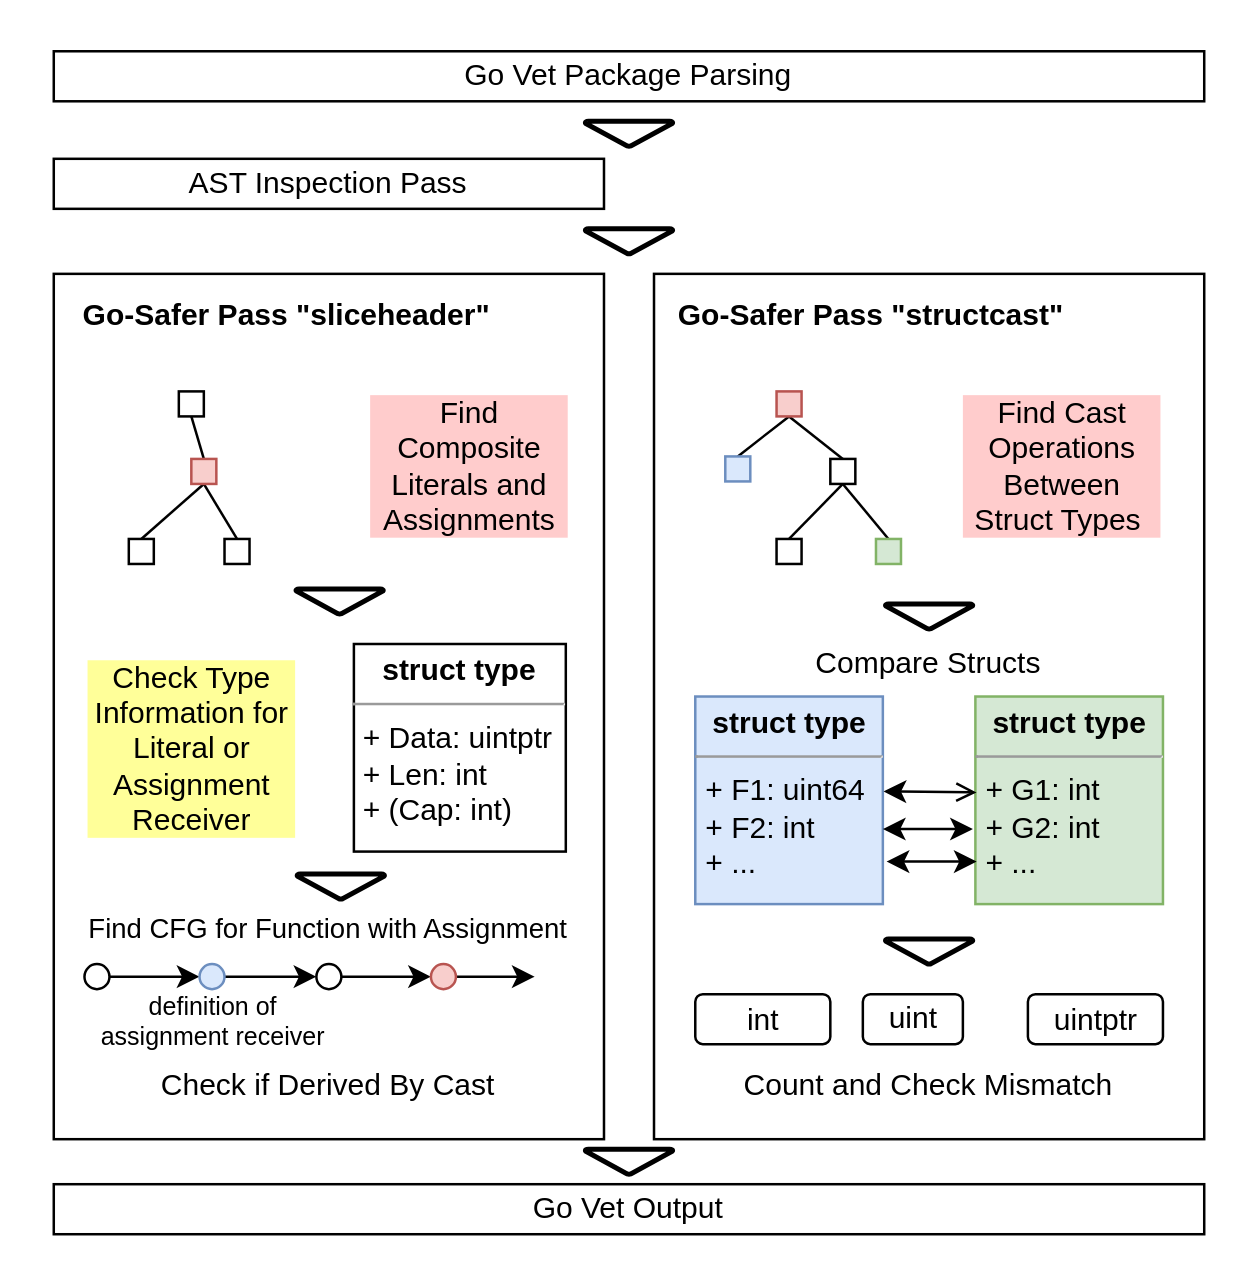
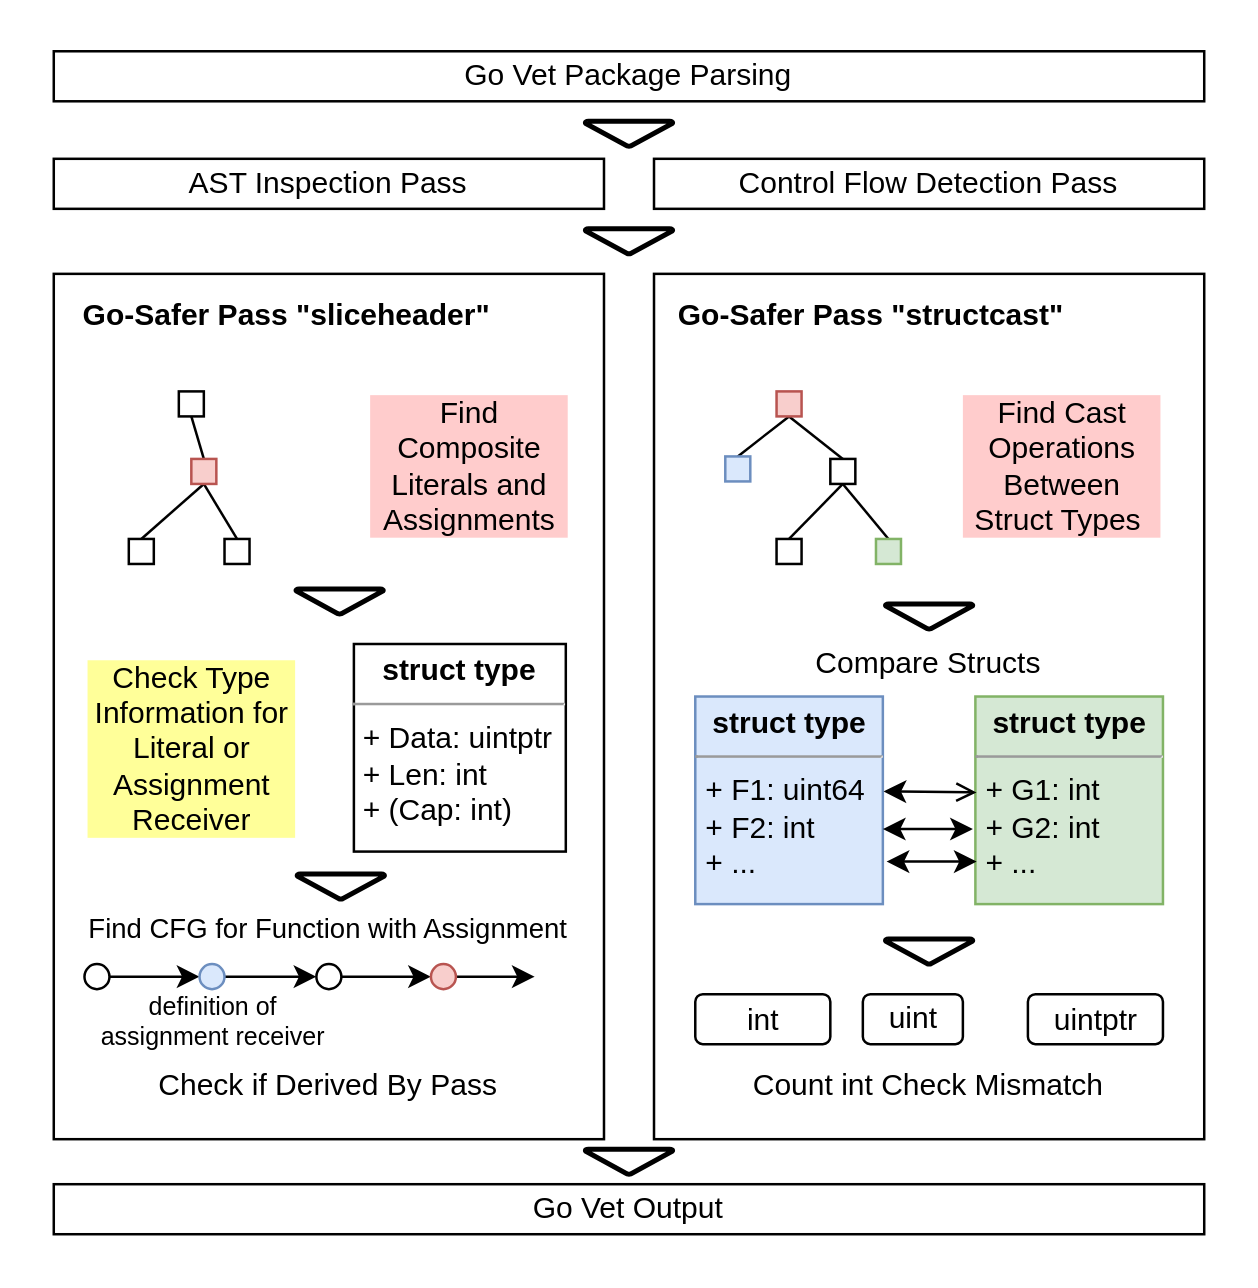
node "Control Flow Detection Pass": added
node "Check if Derived By Cast": label "Check if Derived By Cast" -> "Check if Derived By Pass"
node "Count and Check Mismatch": label "Count and Check Mismatch" -> "Count int Check Mismatch"
